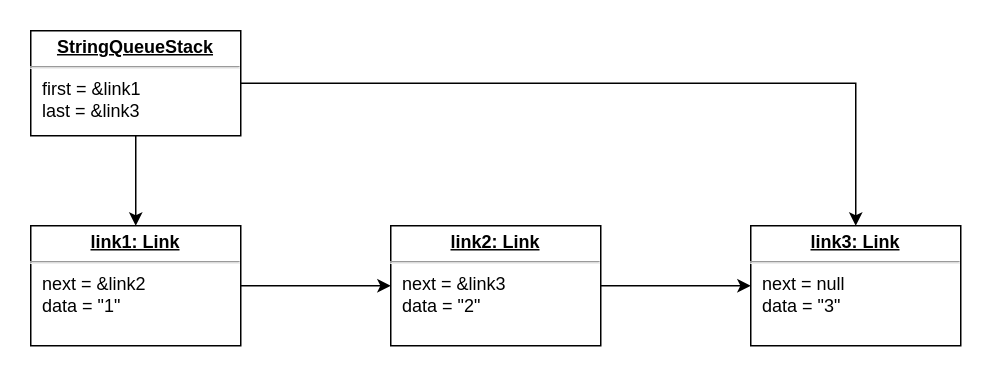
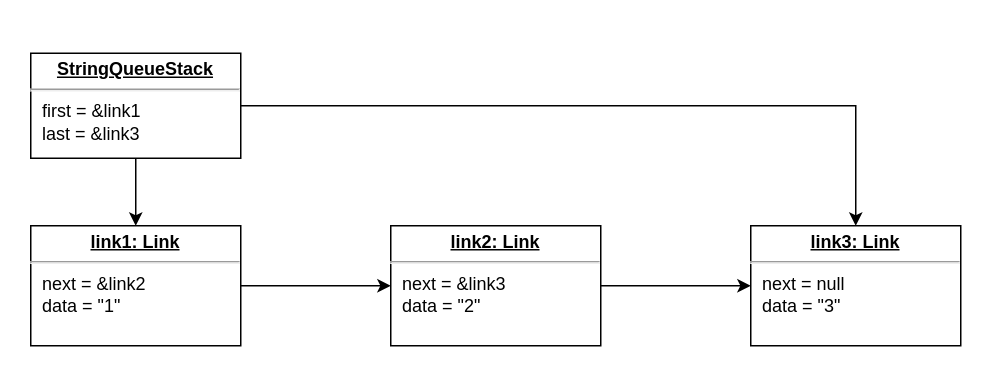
node "StringQueueStack first = &link1 last = &link3": moved (136, 83) -> (136, 106)
